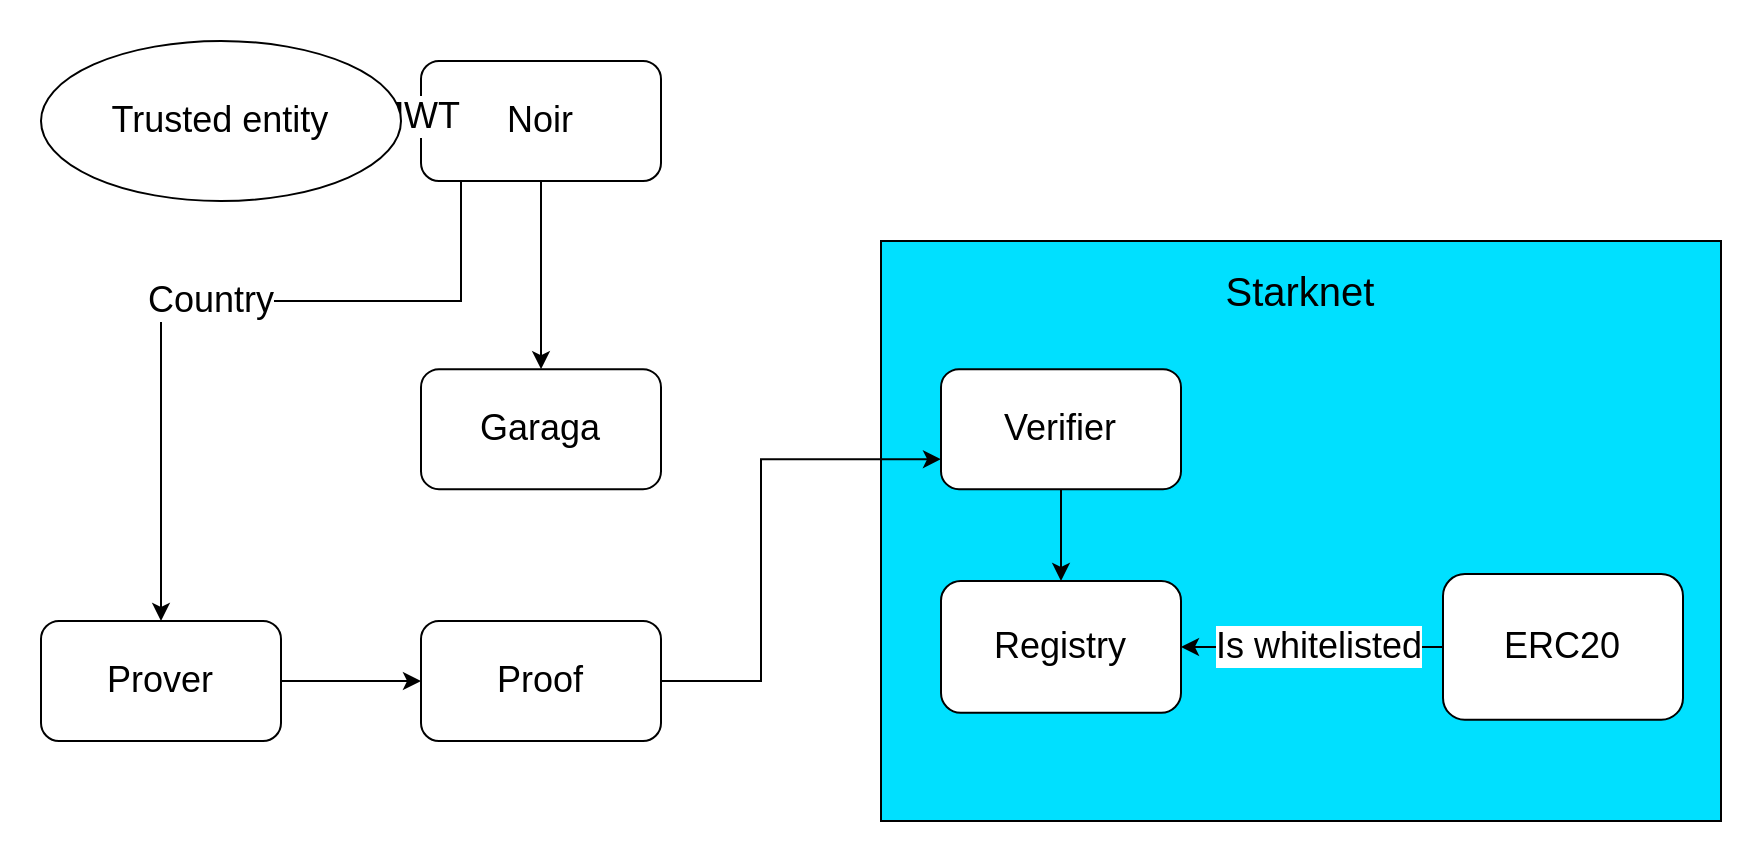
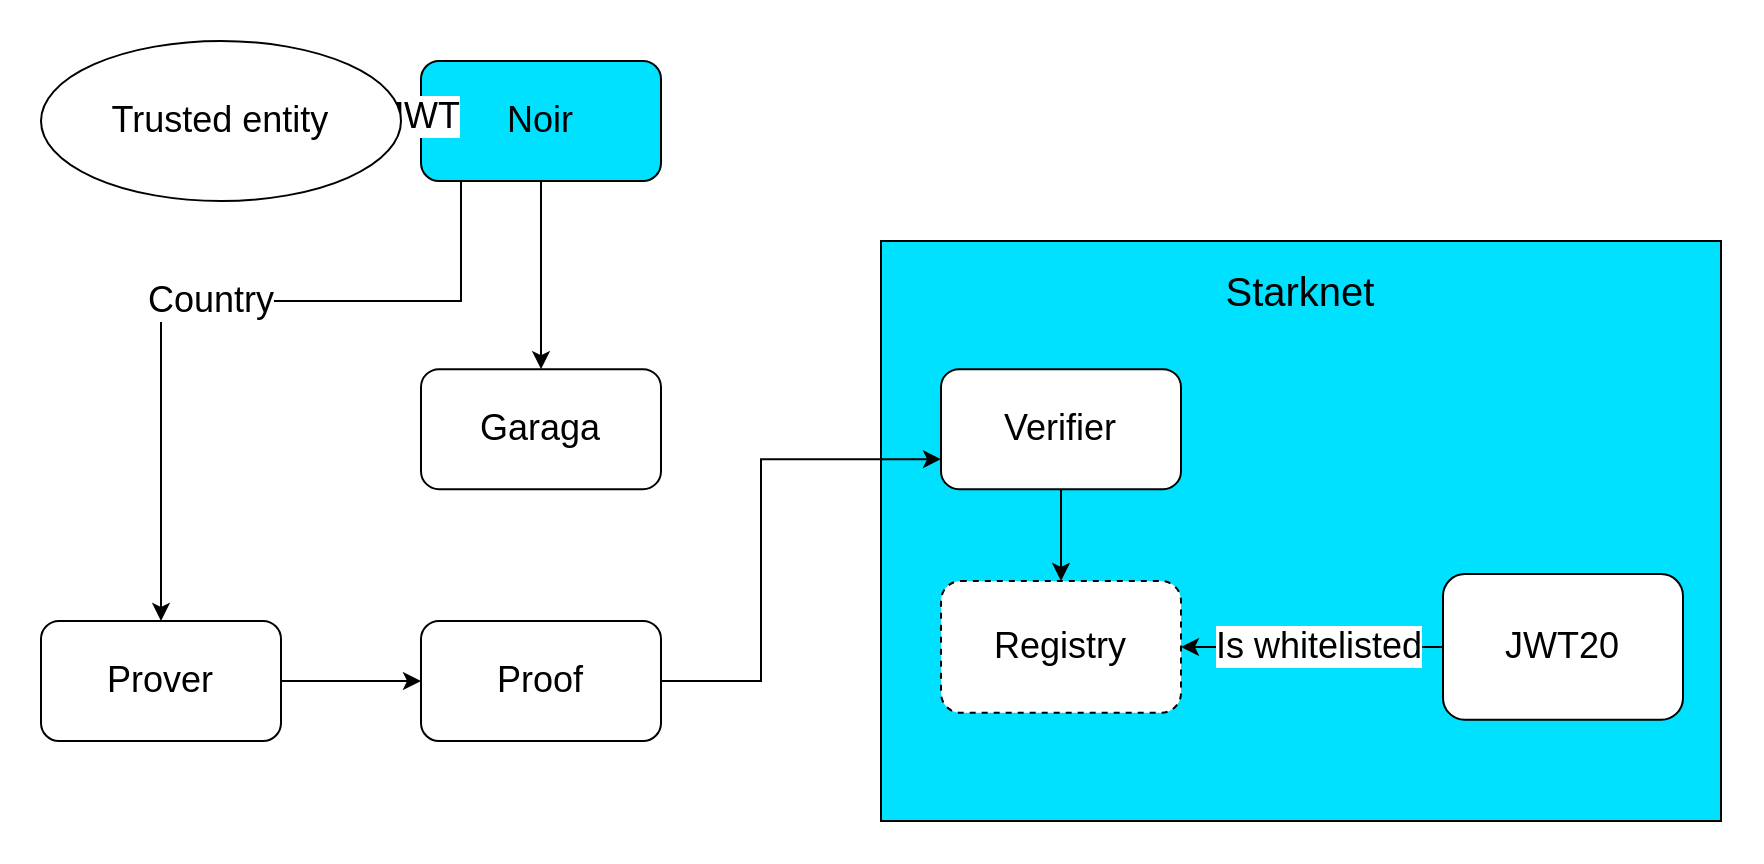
node "Noir": fillcolor #ffffff -> #00e0ff
node "Registry": style solid -> dashed
node "ERC20": label "ERC20" -> "JWT20"
